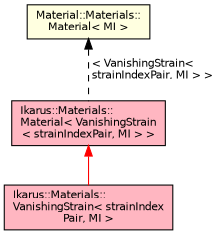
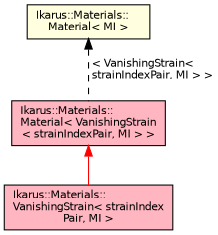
node "Material::Materials:: Material< MI >": label "Material::Materials:: Material< MI >" -> "Ikarus::Materials:: Material< MI >"
